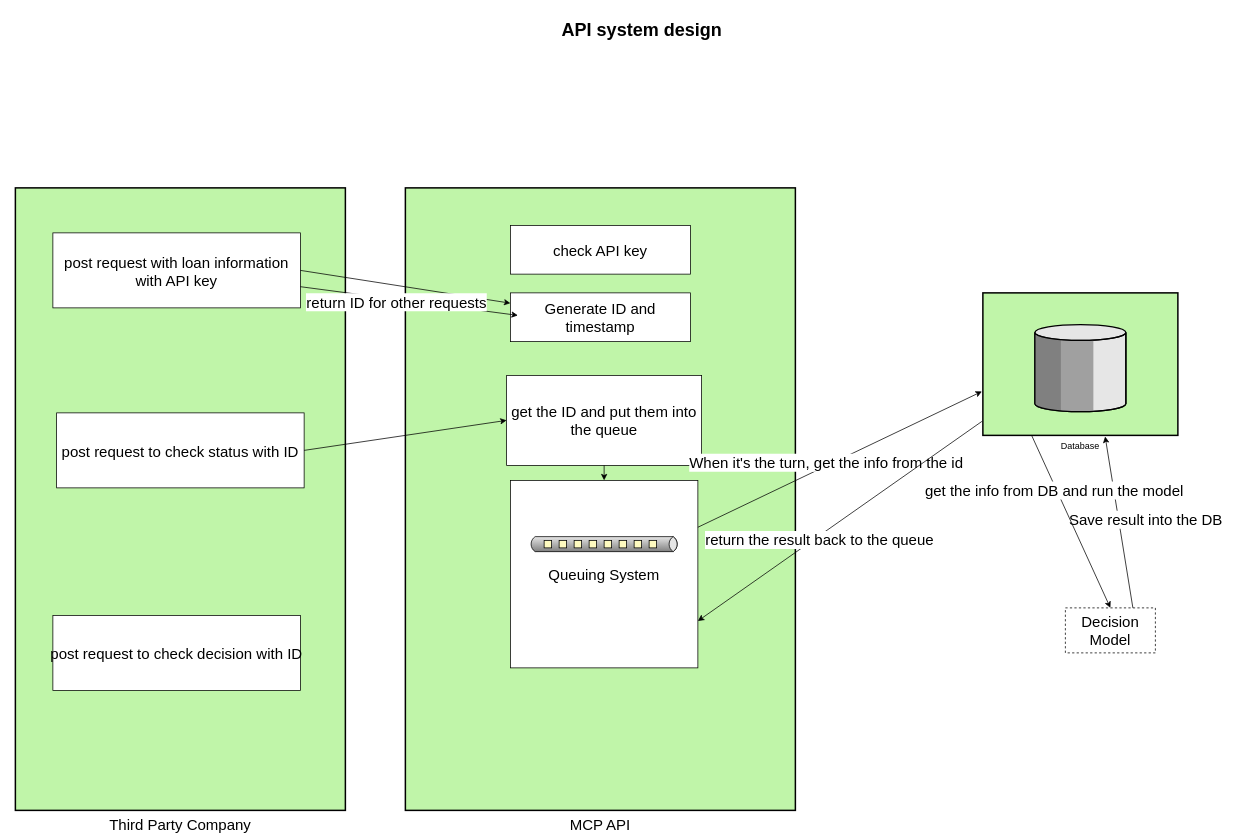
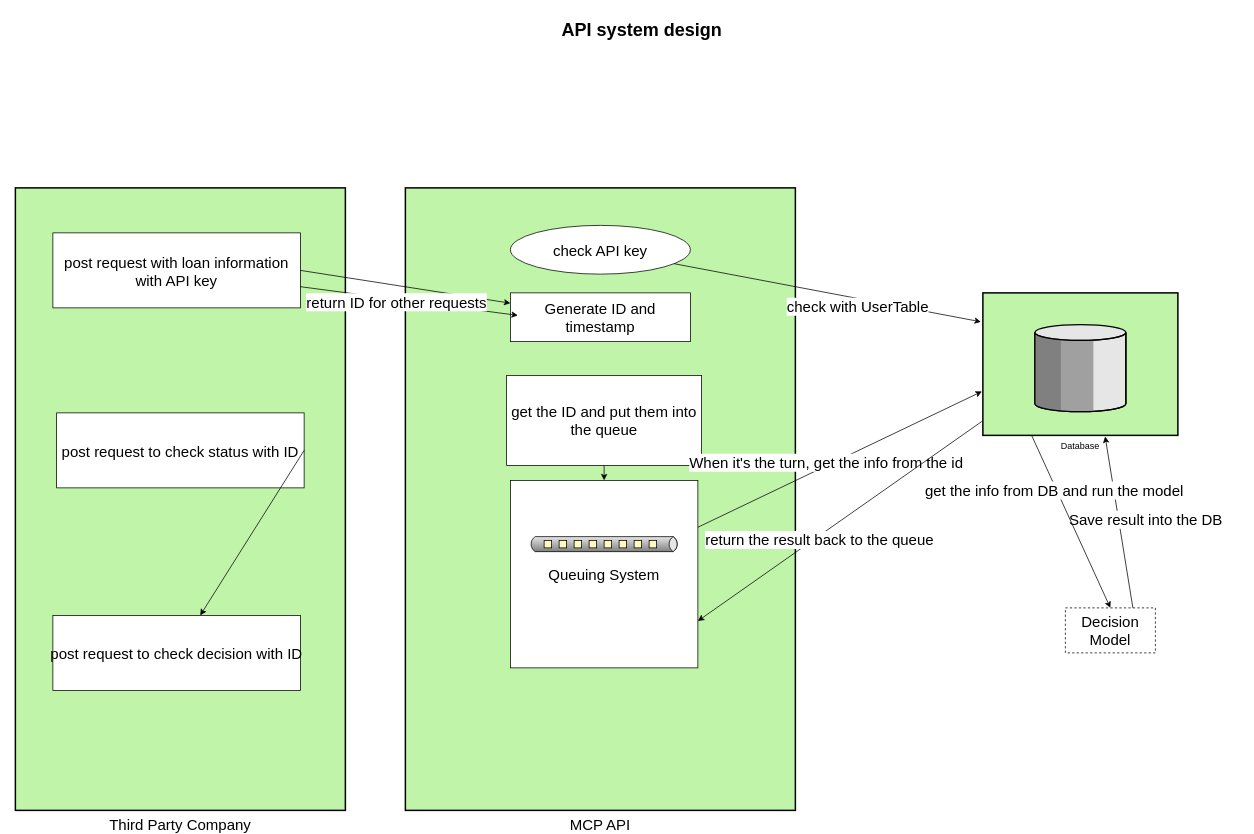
node "check API key": shape rectangle -> ellipse
edge "check API key" -> "Database": added, label "check with UserTable"
edge "post request to check status with ID" -> "get the ID and put them into the queue": now "post request to check status with ID" -> "post request to check decision with ID"
